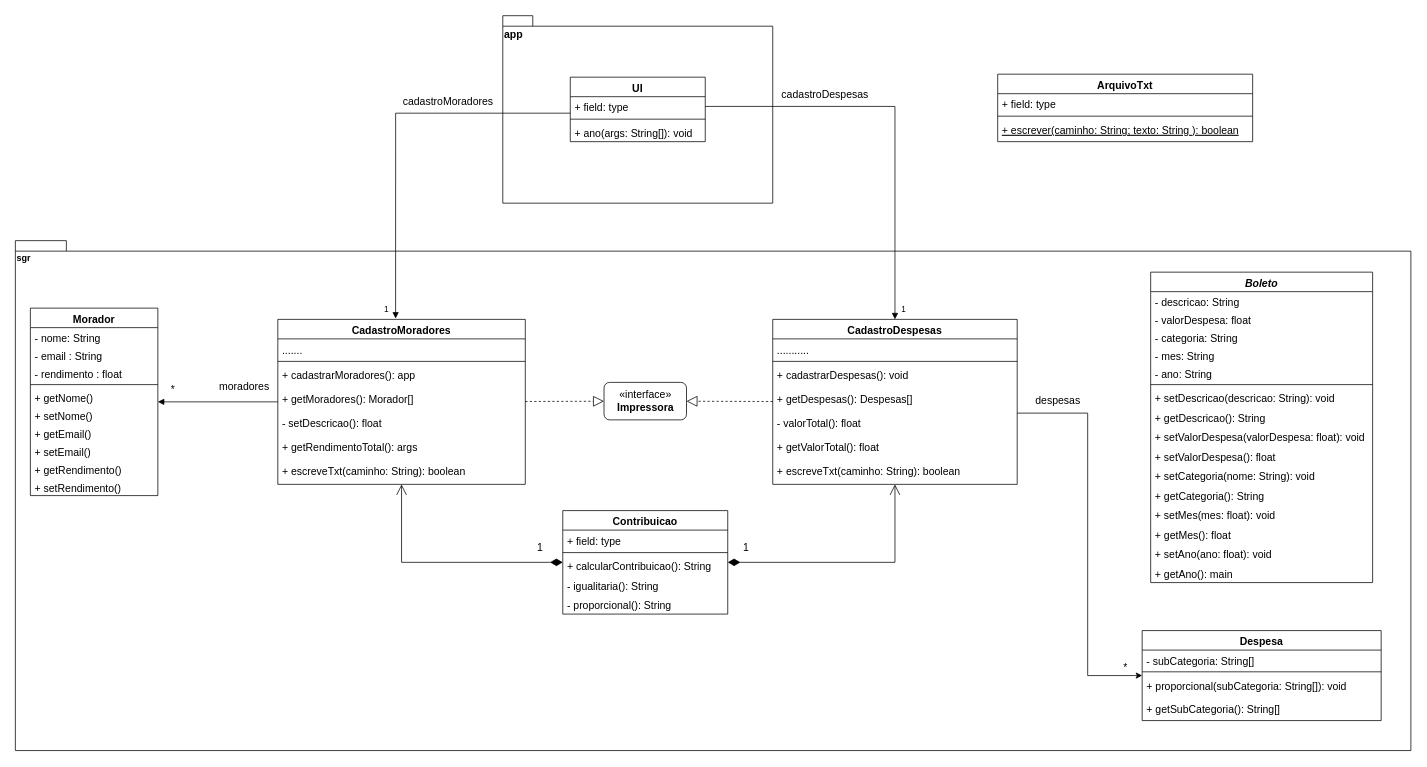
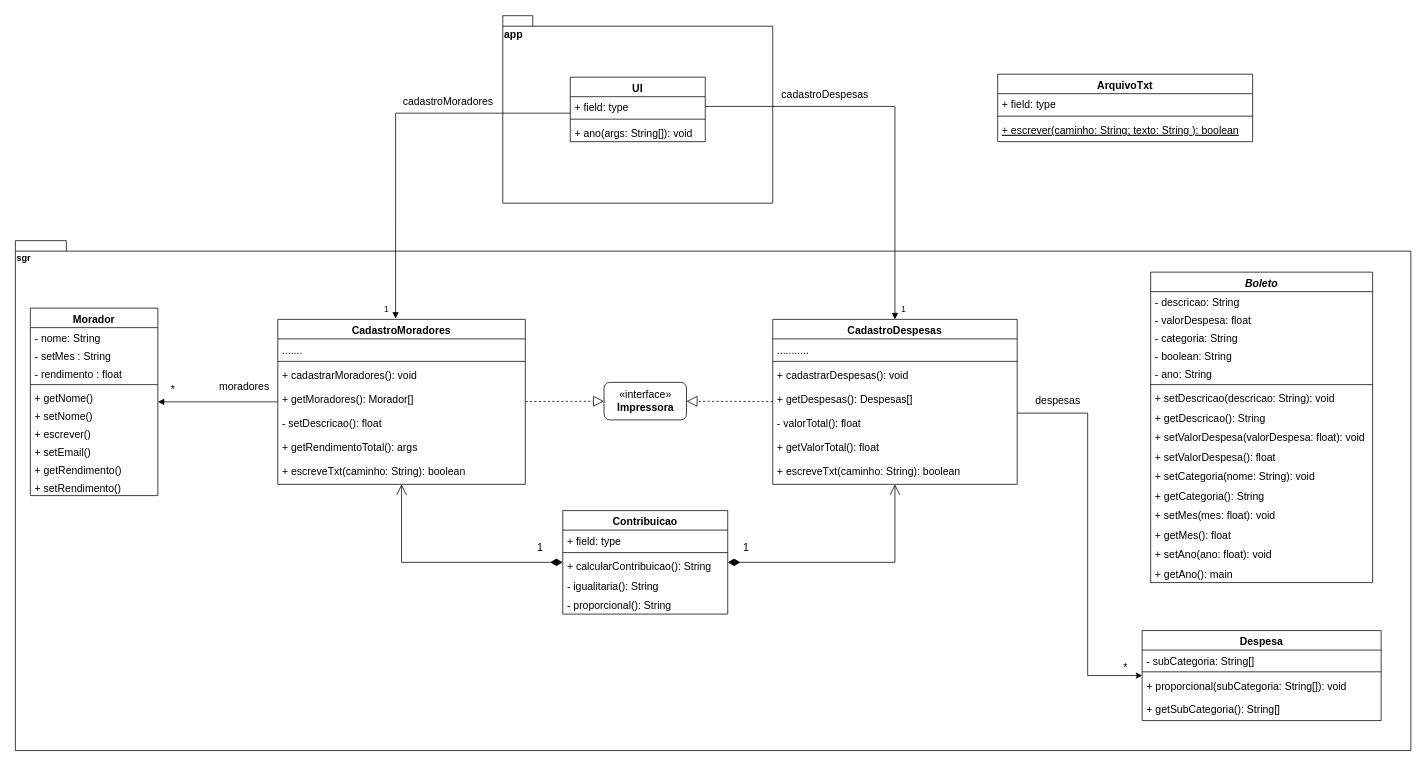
node "- email : String": label "- email : String" -> "- setMes : String"
node "- mes: String": label "- mes: String" -> "- boolean: String"
node "+ cadastrarMoradores(): app": label "+ cadastrarMoradores(): app" -> "+ cadastrarMoradores(): void"
node "+ getEmail()": label "+ getEmail()" -> "+ escrever()"
